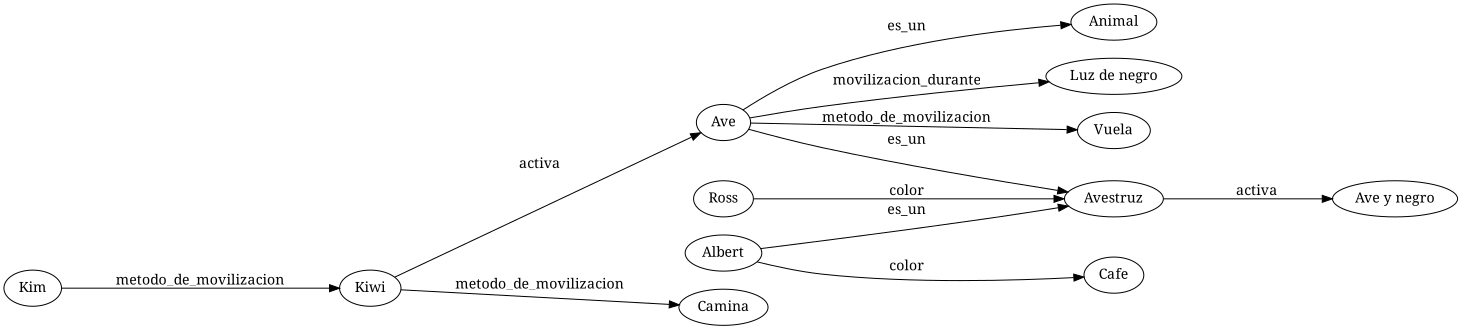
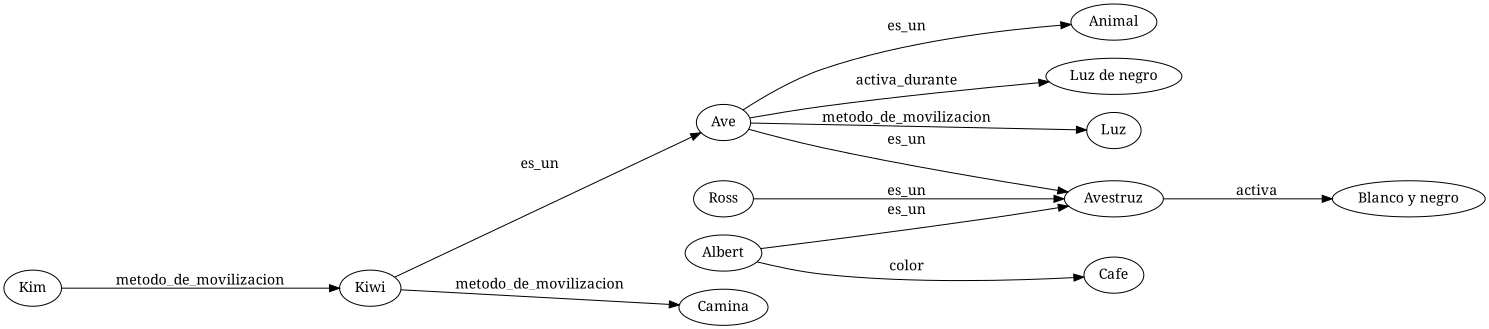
edge "Ave" -> "Luz de negro": label "movilizacion_durante" -> "activa_durante"
node "Vuela": label "Vuela" -> "Luz"
edge "Kiwi" -> "Ave": label "activa" -> "es_un"
edge "Ross" -> "Avestruz": label "color" -> "es_un"
node "Ave y negro": label "Ave y negro" -> "Blanco y negro"
